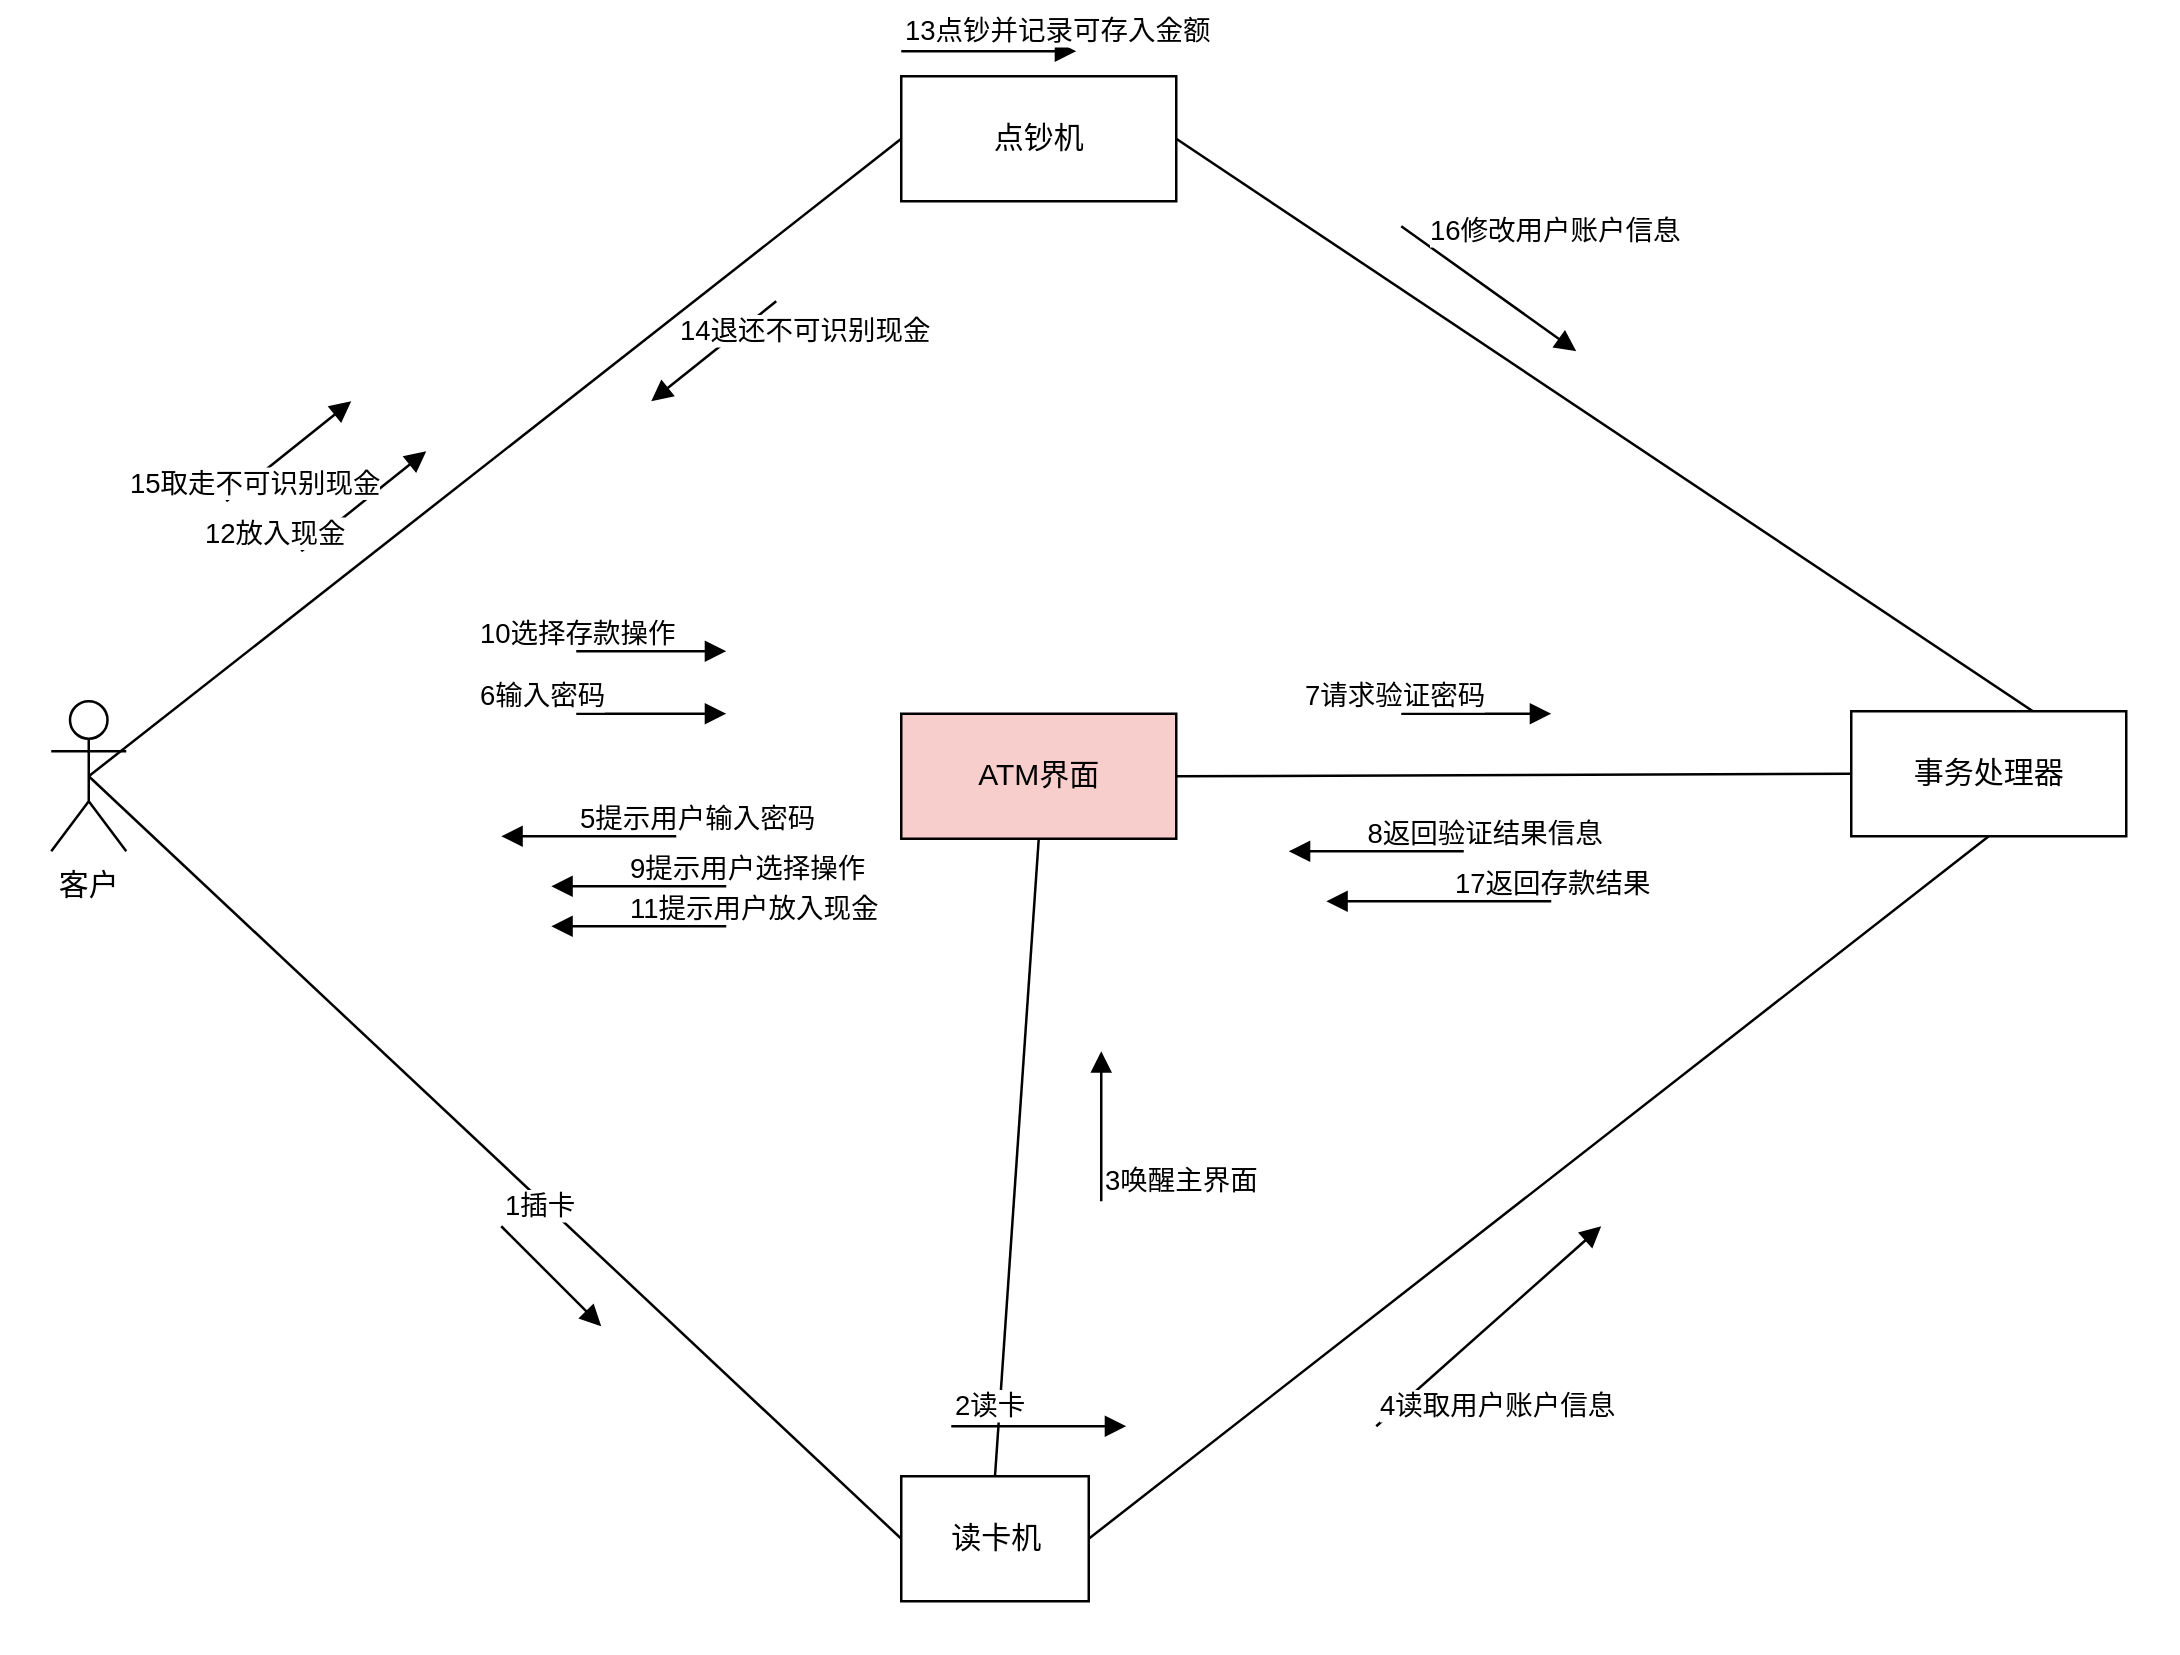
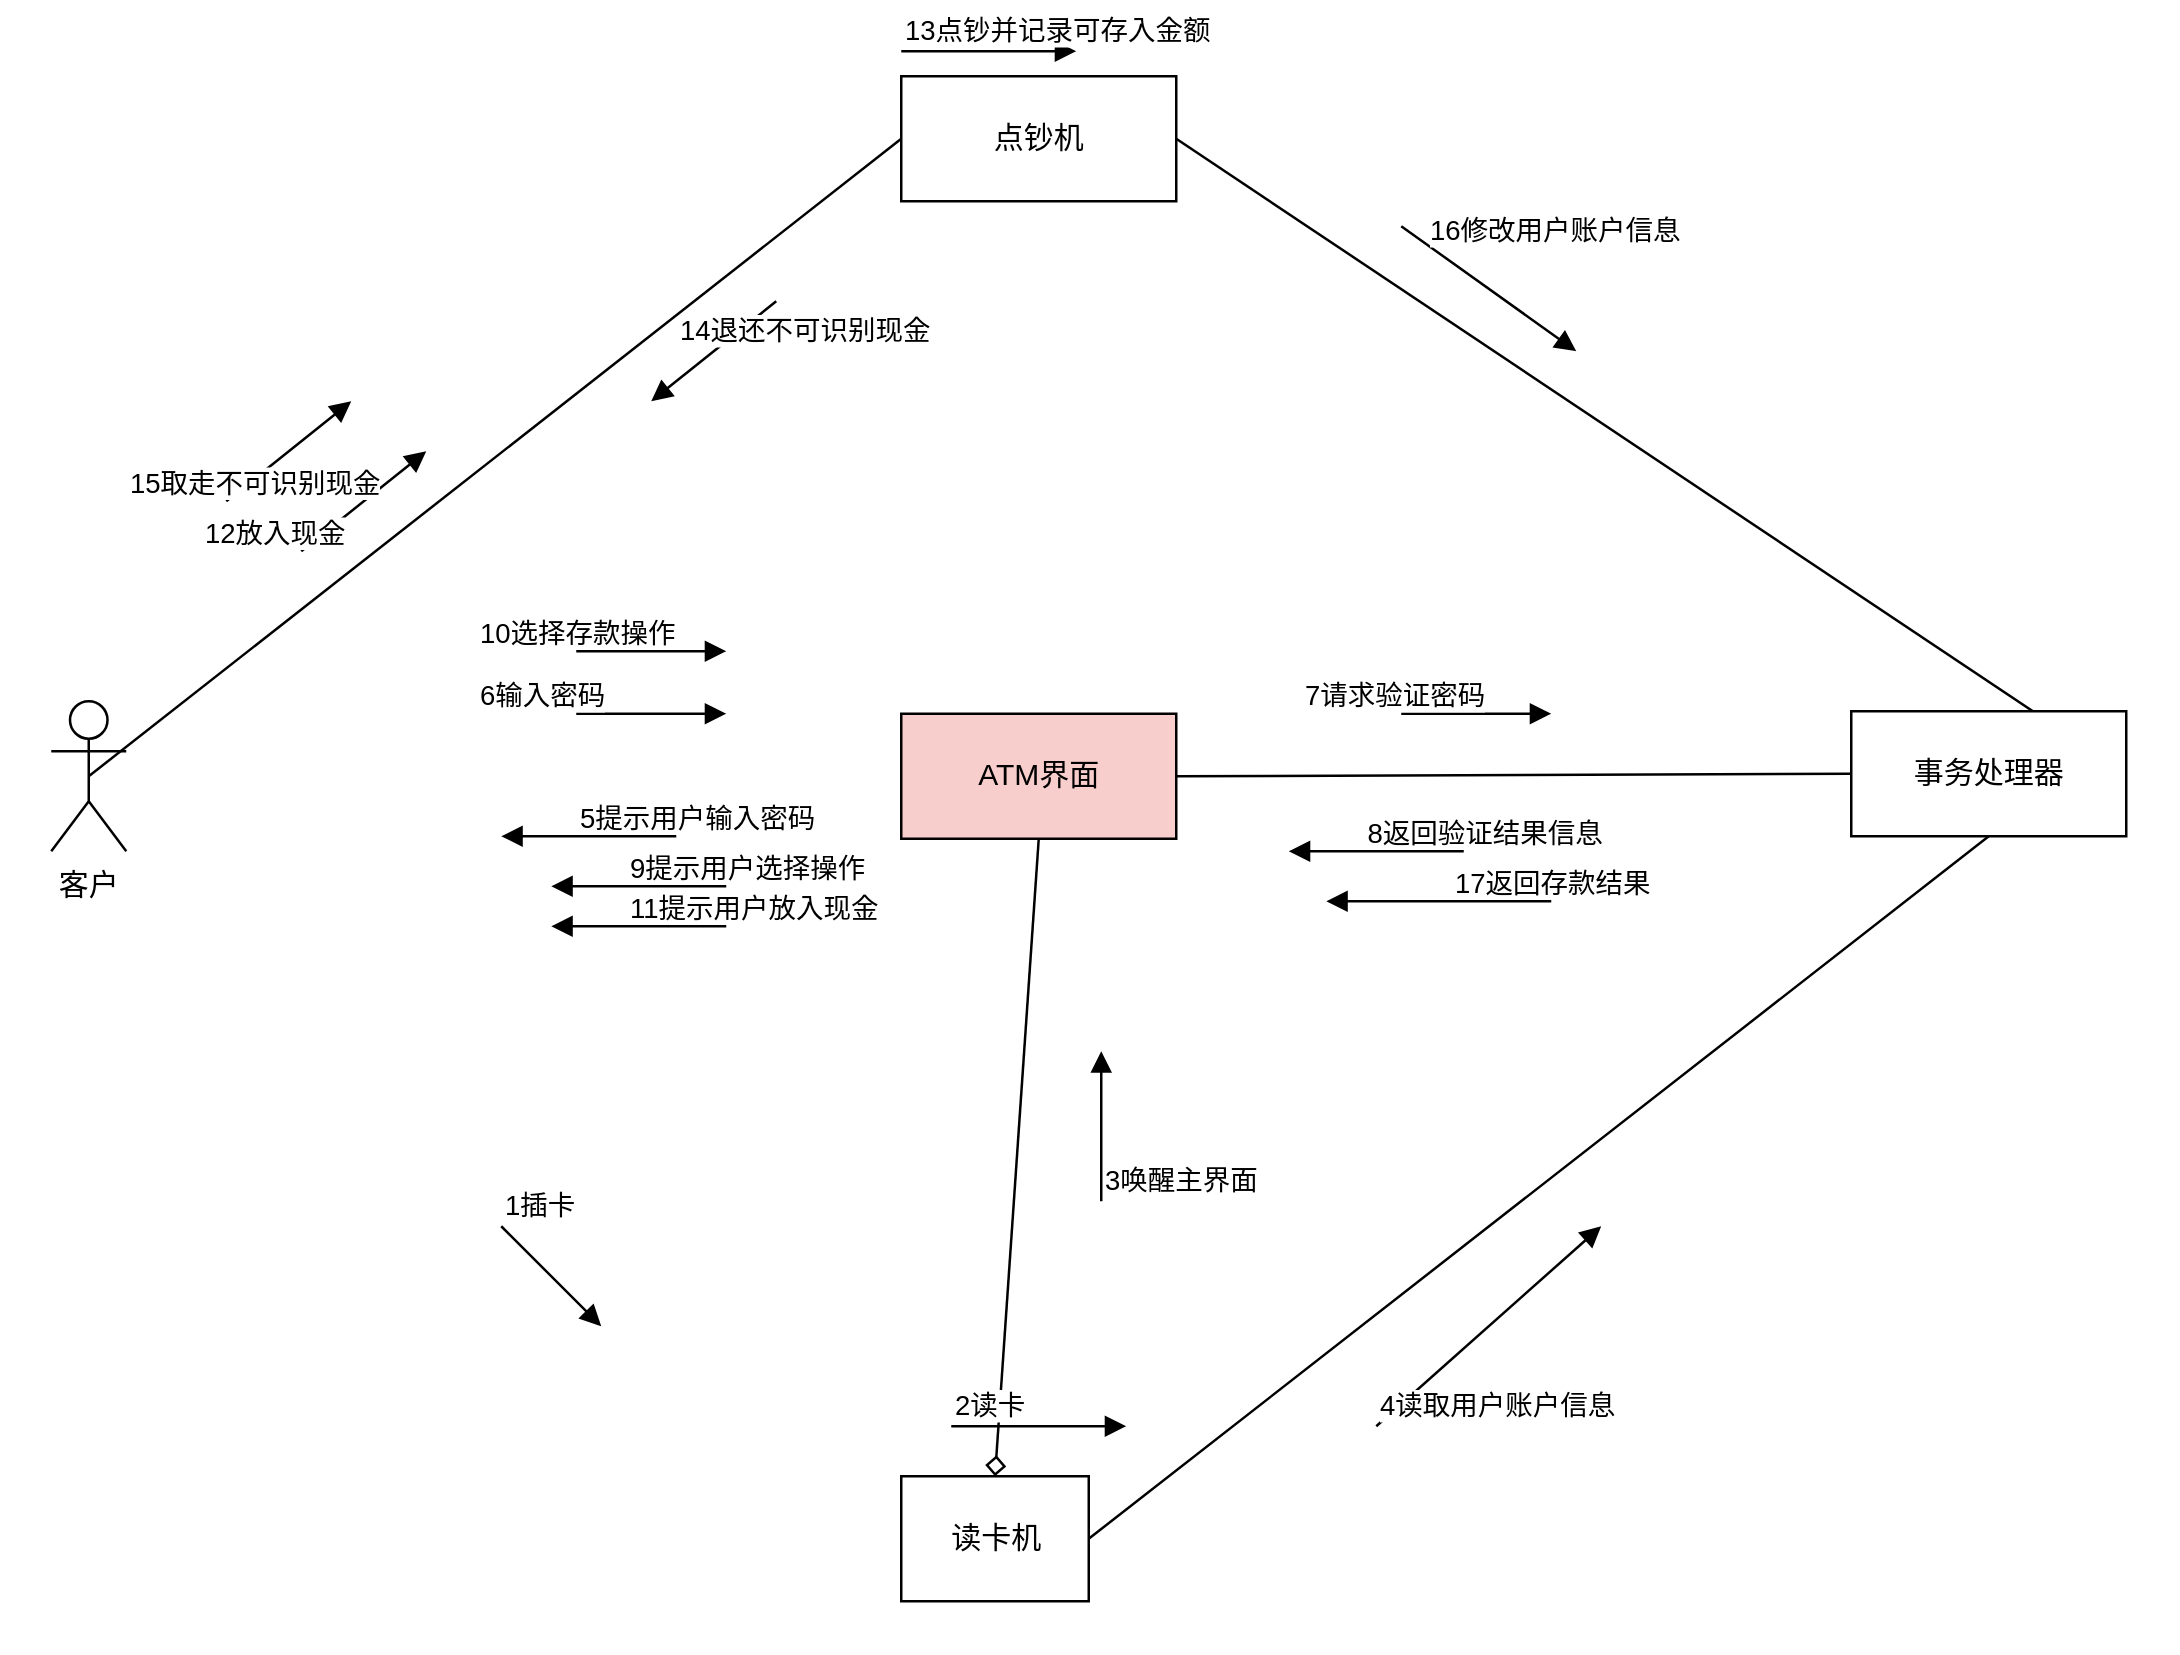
edge "客户" -- "读卡机": removed
edge "ATM界面" -- "读卡机": arrowhead none -> diamond
